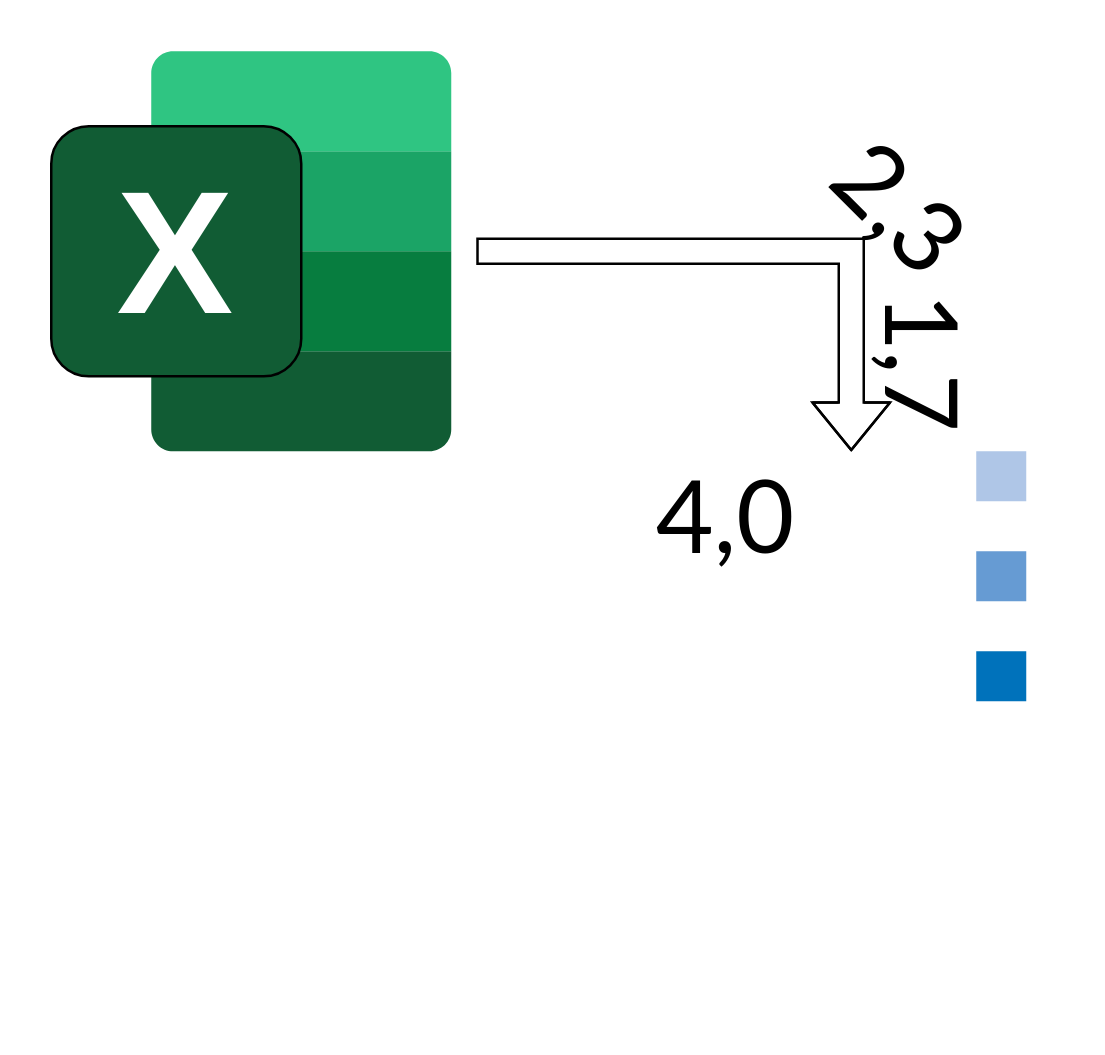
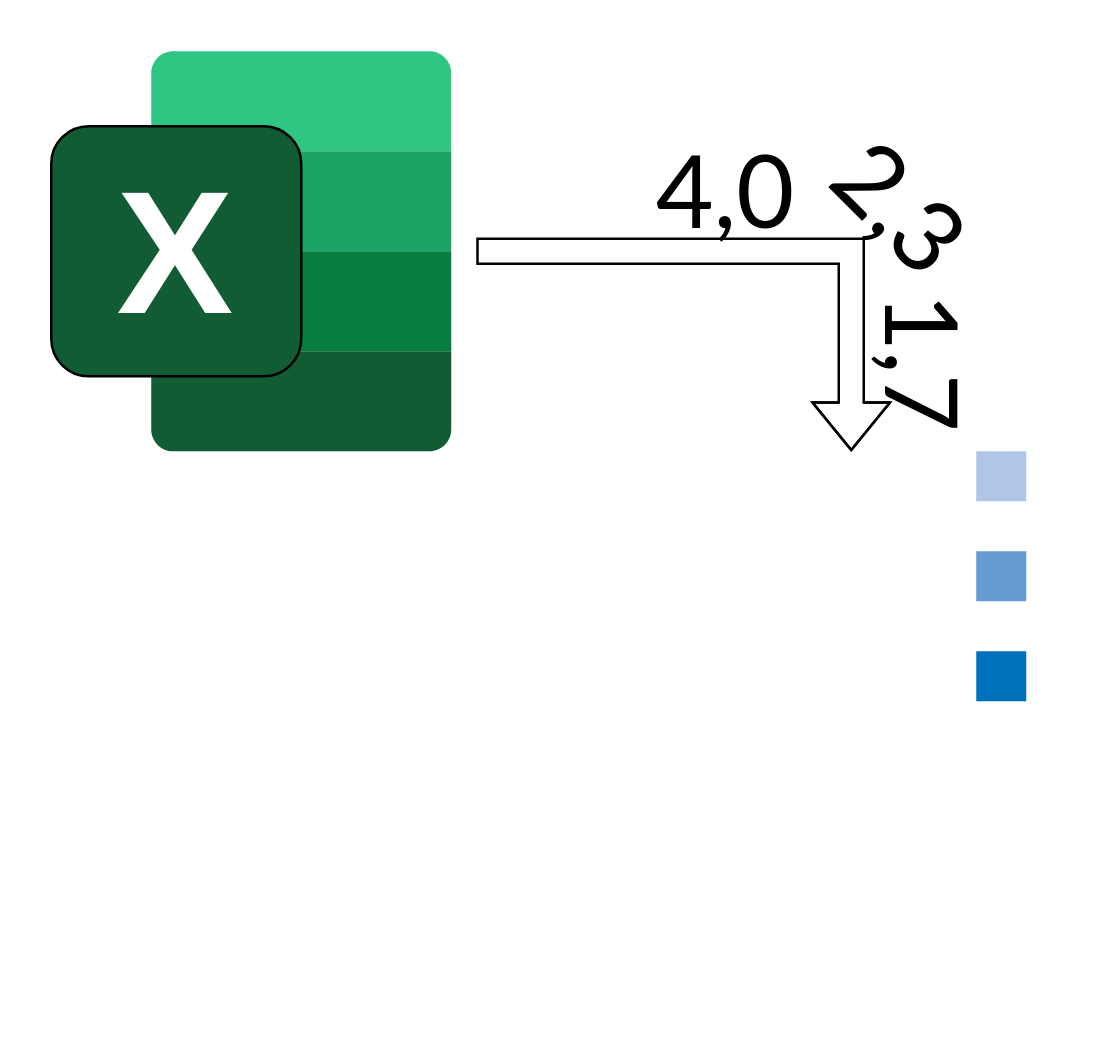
node "4,0": moved (726, 514) -> (726, 189)
